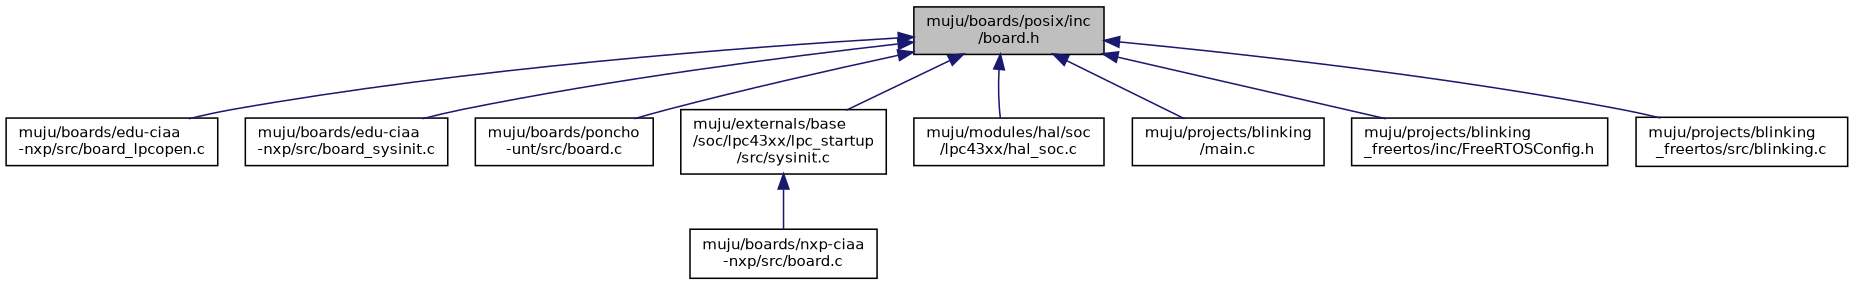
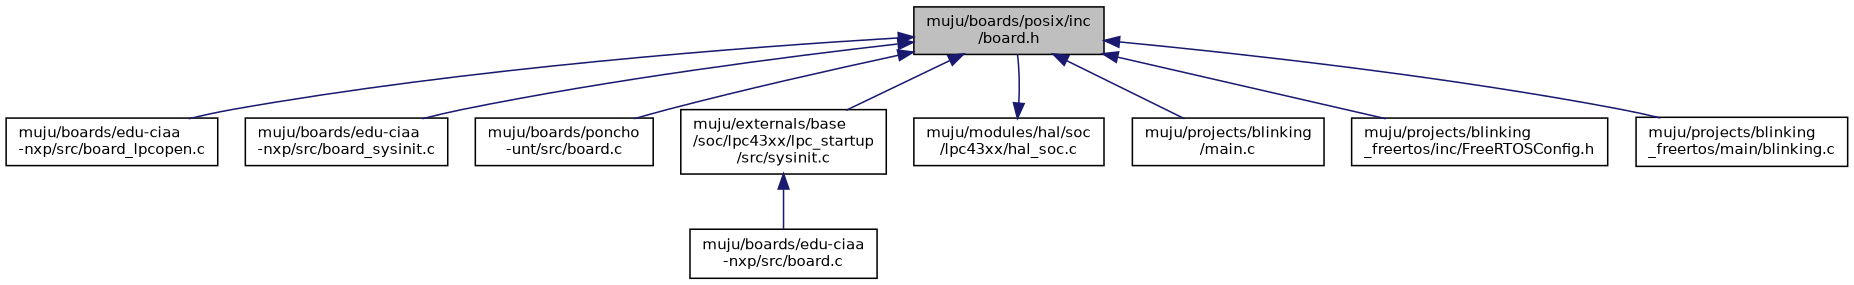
edge "muju/modules/hal/soc /lpc43xx/hal_soc.c" -> "muju/boards/posix/inc /board.h": reversed
node "muju/projects/blinking _freertos/src/blinking.c": label "muju/projects/blinking _freertos/src/blinking.c" -> "muju/projects/blinking _freertos/main/blinking.c"
node "muju/boards/nxp-ciaa -nxp/src/board.c": label "muju/boards/nxp-ciaa -nxp/src/board.c" -> "muju/boards/edu-ciaa -nxp/src/board.c"
